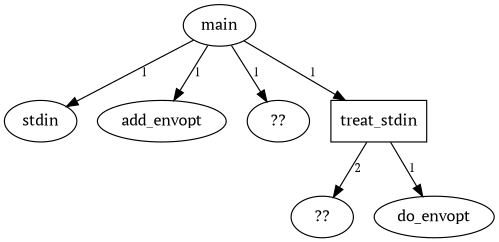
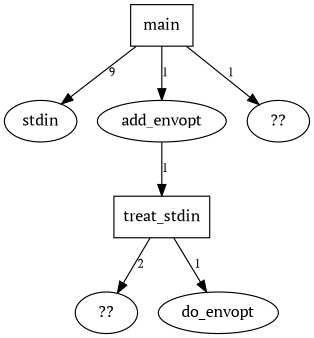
node "main": shape ellipse -> box
edge "main" -> "treat_stdin": now "add_envopt" -> "treat_stdin"
edge "main" -> "stdin": label "1 " -> "9 "
